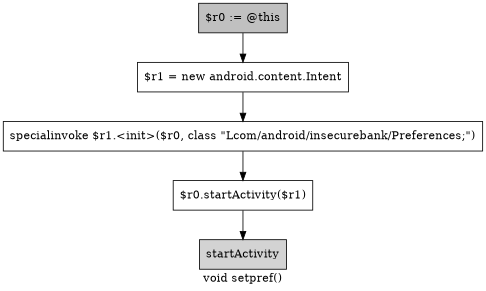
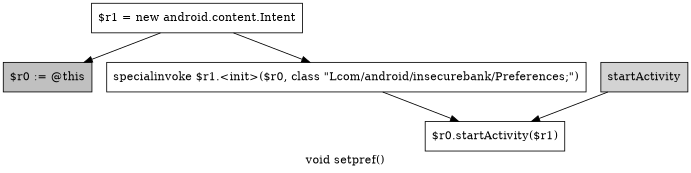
edge "$r0 := @this" -> "$r1 = new android.content.Intent": reversed
edge "$r0.startActivity($r1)" -> "startActivity": reversed
